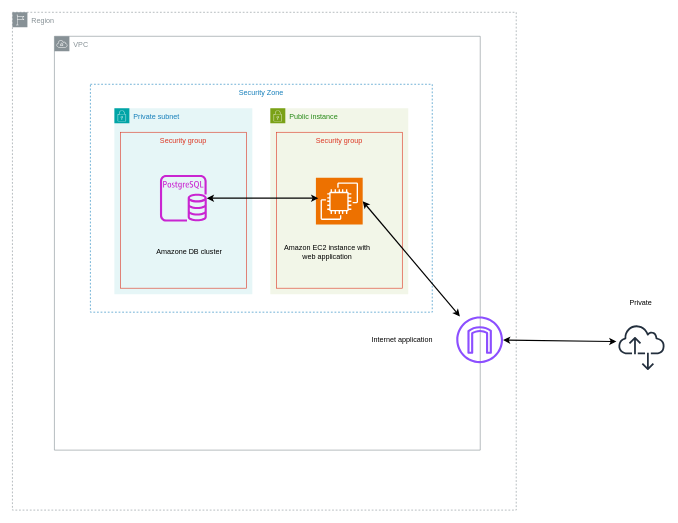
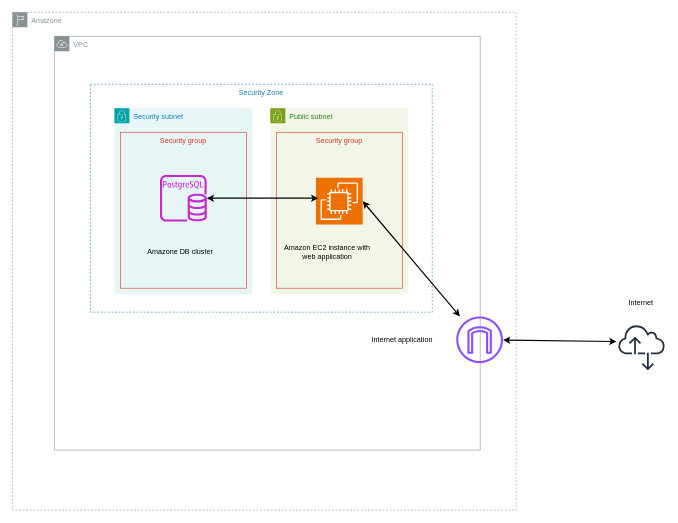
node "Region": label "Region" -> "Amazone"
node "Private subnet": label "Private subnet" -> "Security subnet"
node "Public instance": label "Public instance" -> "Public subnet"
node "Amazone DB cluster": moved (189, 252) -> (180, 252)
node "Private": label "Private" -> "Internet"
